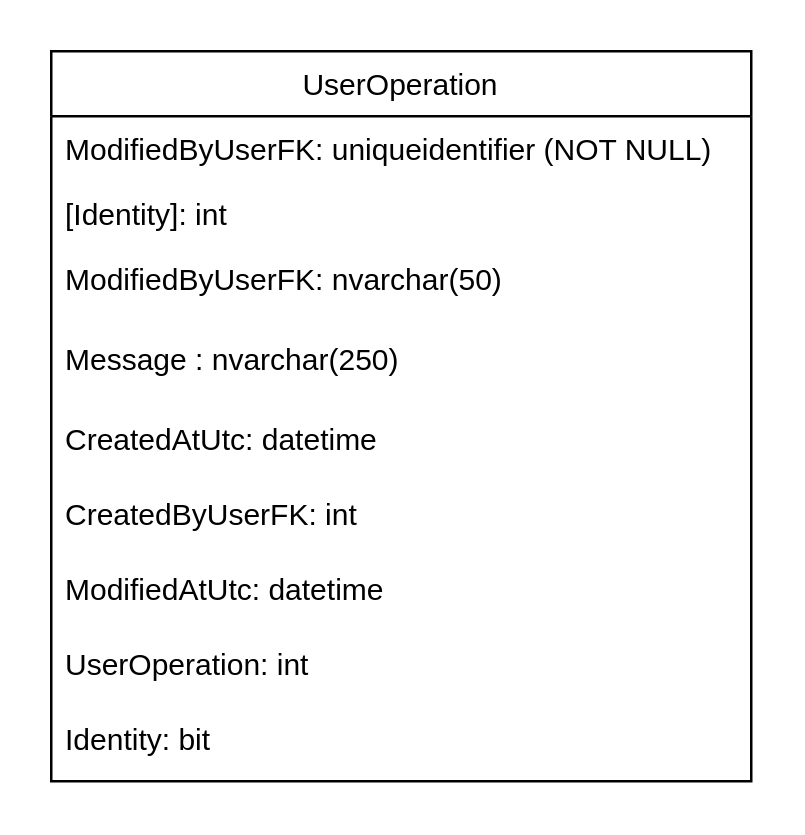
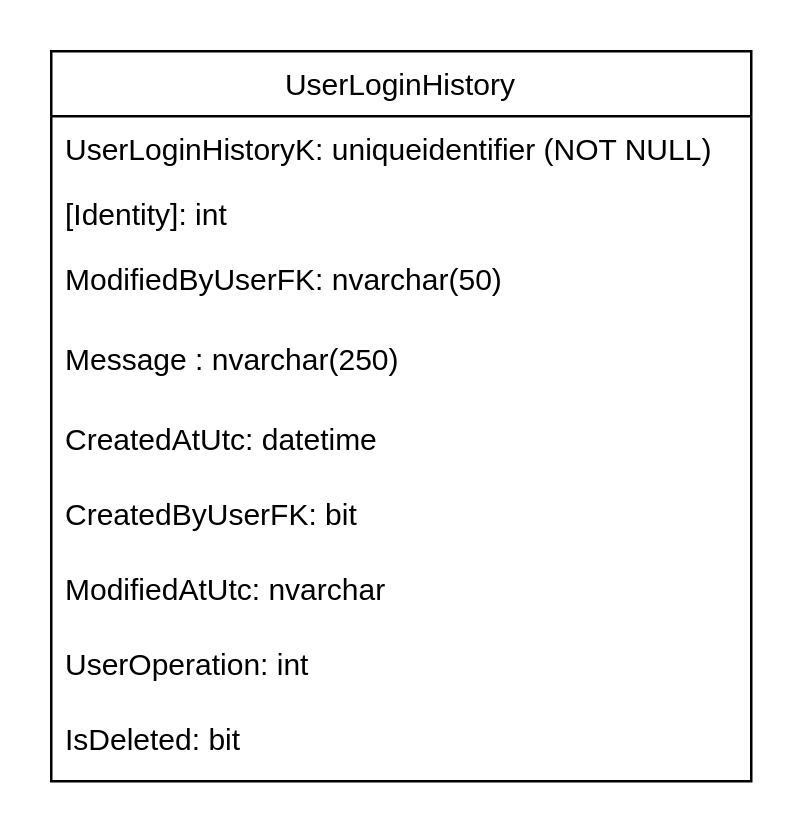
node "UserOperation": label "UserOperation" -> "UserLoginHistory"
node "ModifiedByUserFK: uniqueidentifier (NOT NULL)": label "ModifiedByUserFK: uniqueidentifier (NOT NULL)" -> "UserLoginHistoryK: uniqueidentifier (NOT NULL)"
node "CreatedByUserFK: int": label "CreatedByUserFK: int" -> "CreatedByUserFK: bit"
node "ModifiedAtUtc: datetime": label "ModifiedAtUtc: datetime" -> "ModifiedAtUtc: nvarchar"
node "Identity: bit": label "Identity: bit" -> "IsDeleted: bit"
